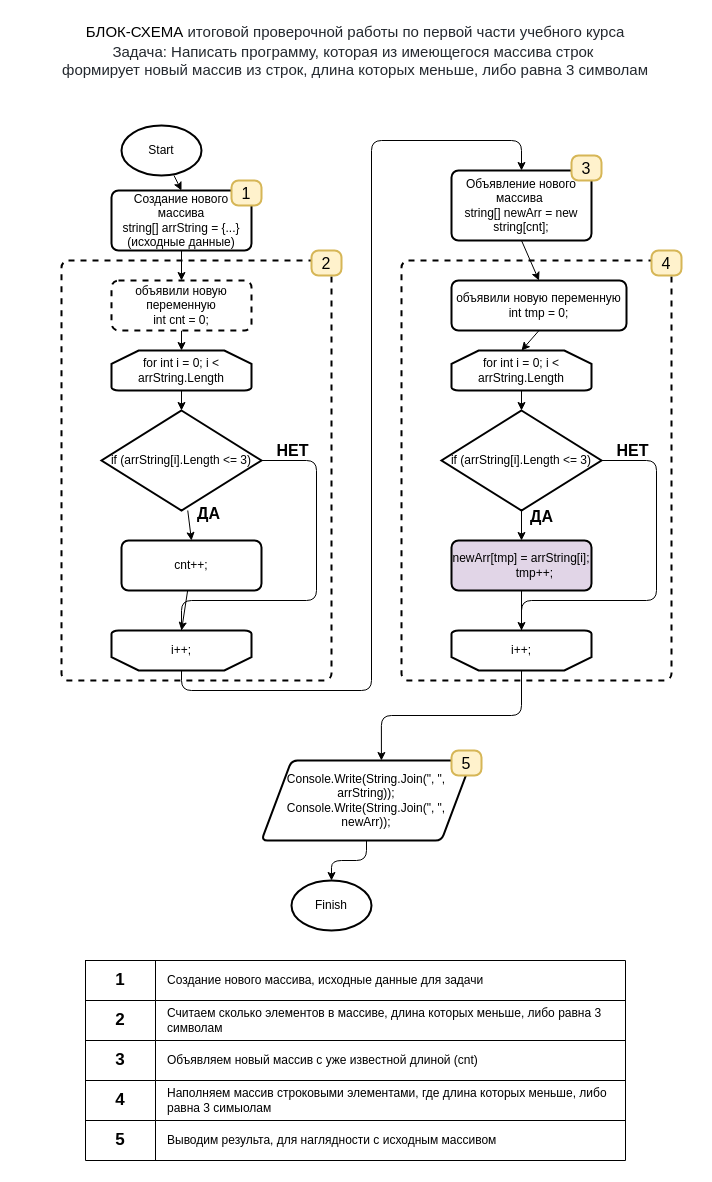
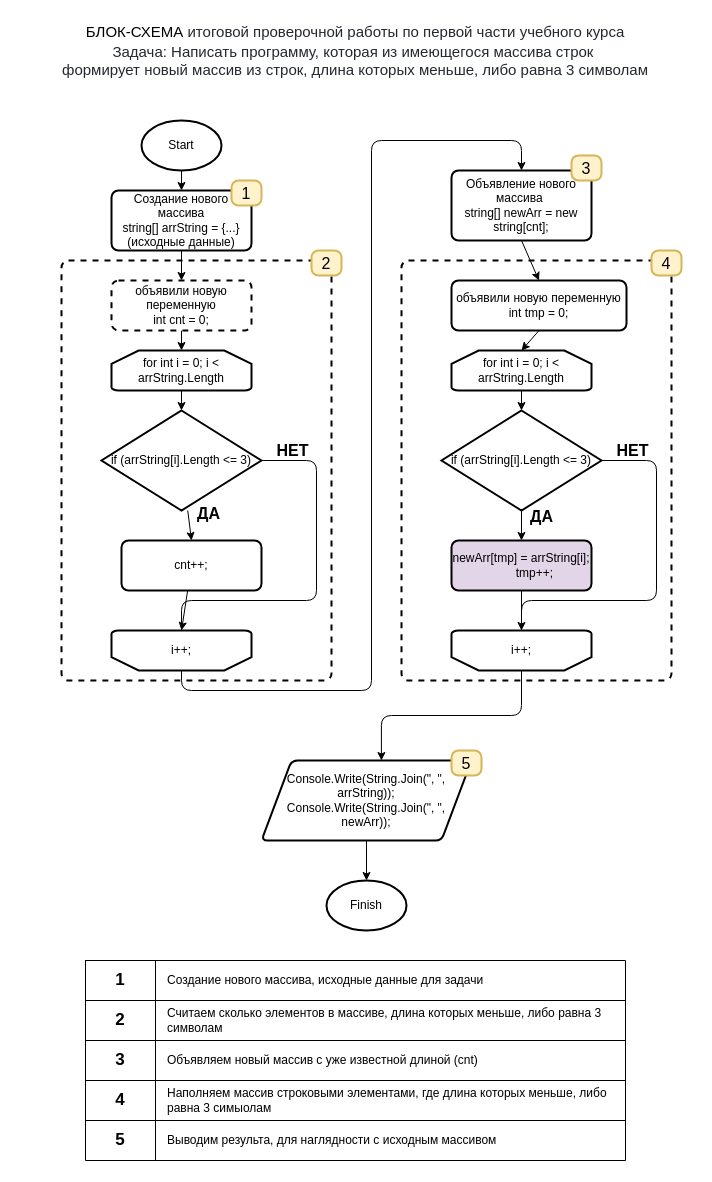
node "Start": moved (162, 151) -> (182, 146)
node "Finish": moved (332, 906) -> (367, 906)
